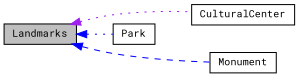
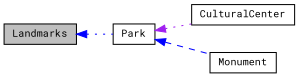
edge "CulturalCenter" -> "Landmarks": now "CulturalCenter" -> "Park"
edge "Monument" -> "Landmarks": now "Monument" -> "Park"
